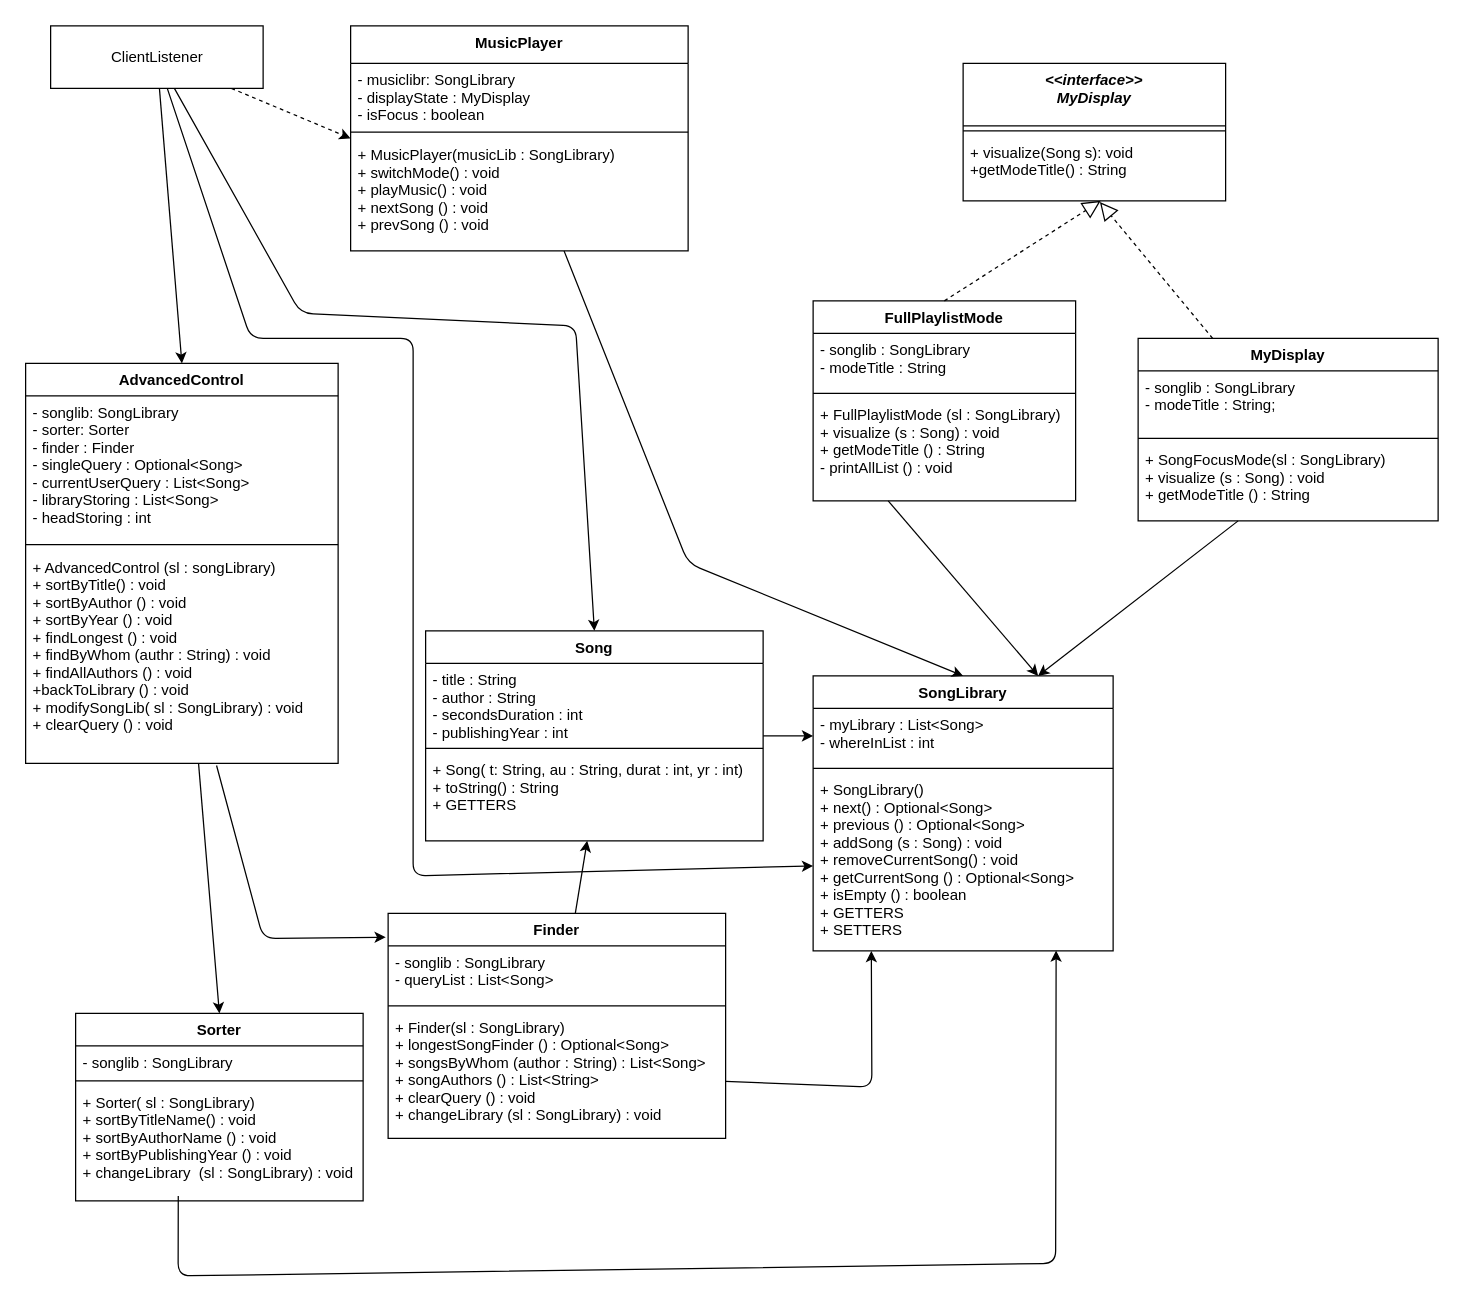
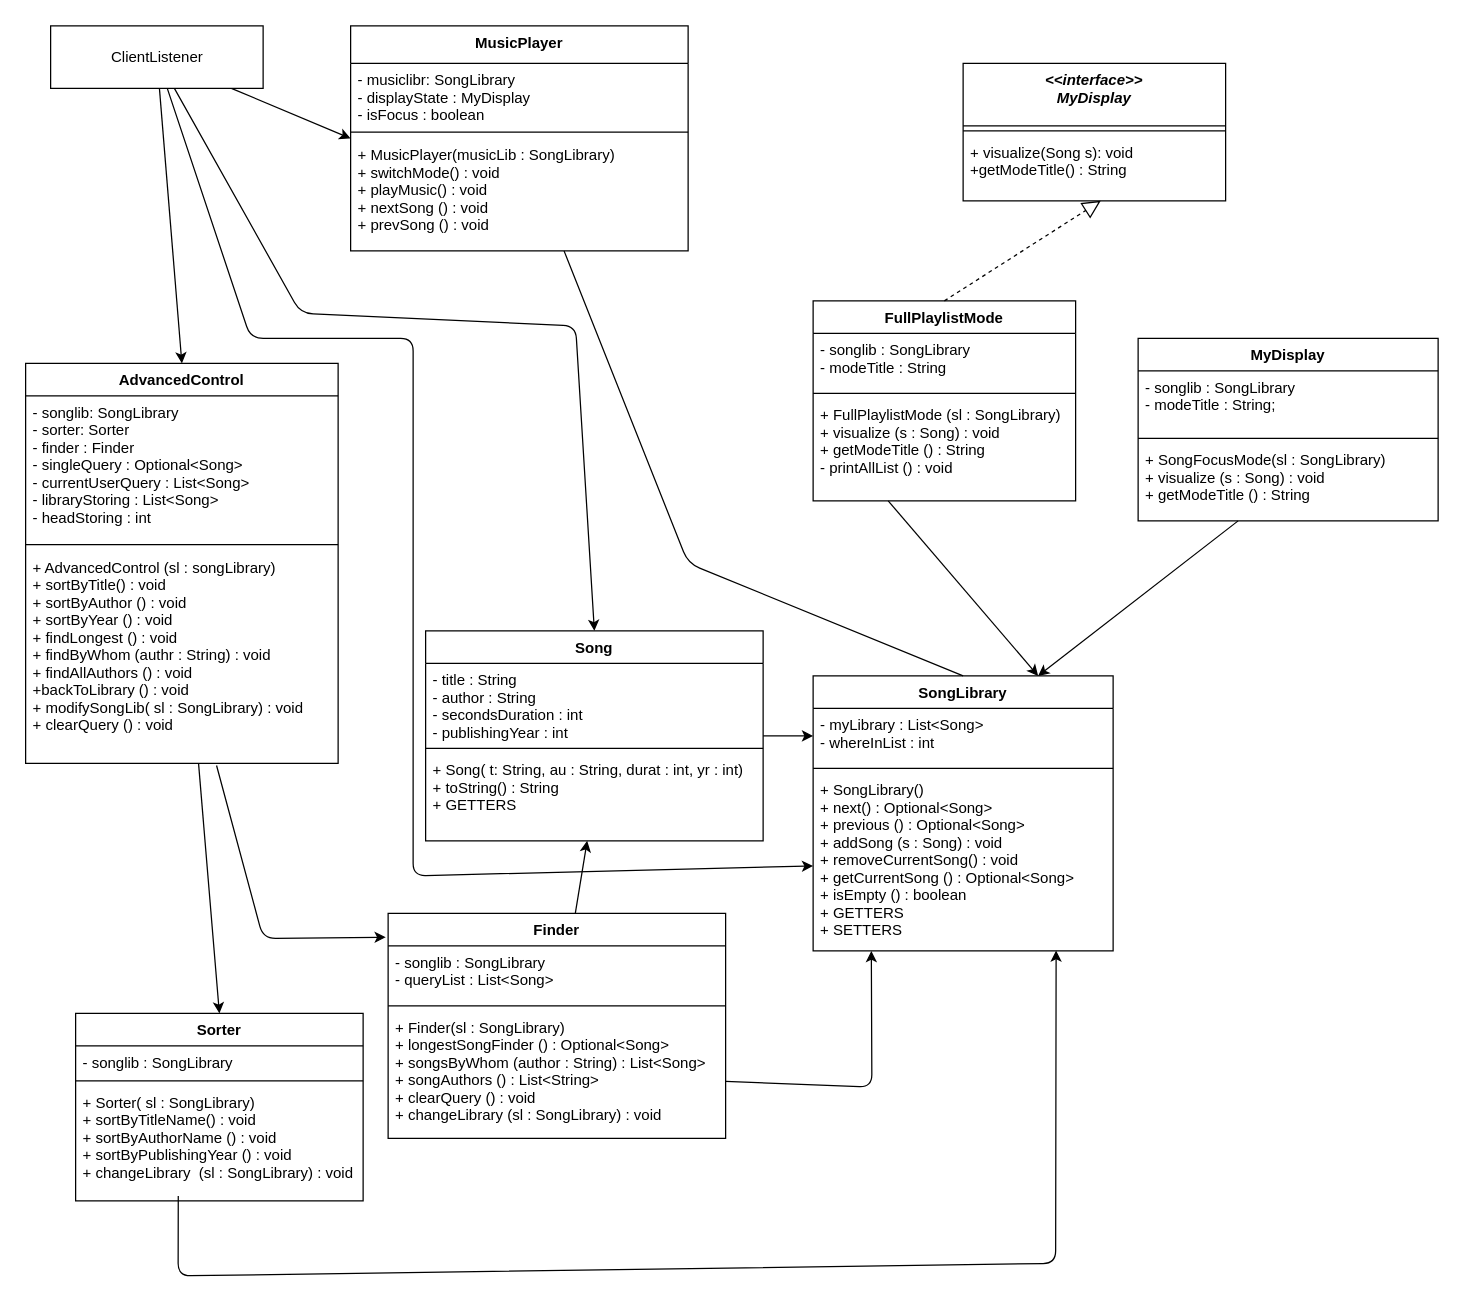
edge "ClientListener" -> "MusicPlayer": style dashed -> solid
edge "MyDisplay" -> "+ visualize(Song s): void +getModeTitle() : String": removed
edge "MusicPlayer" -> "SongLibrary": arrowhead classic -> none
